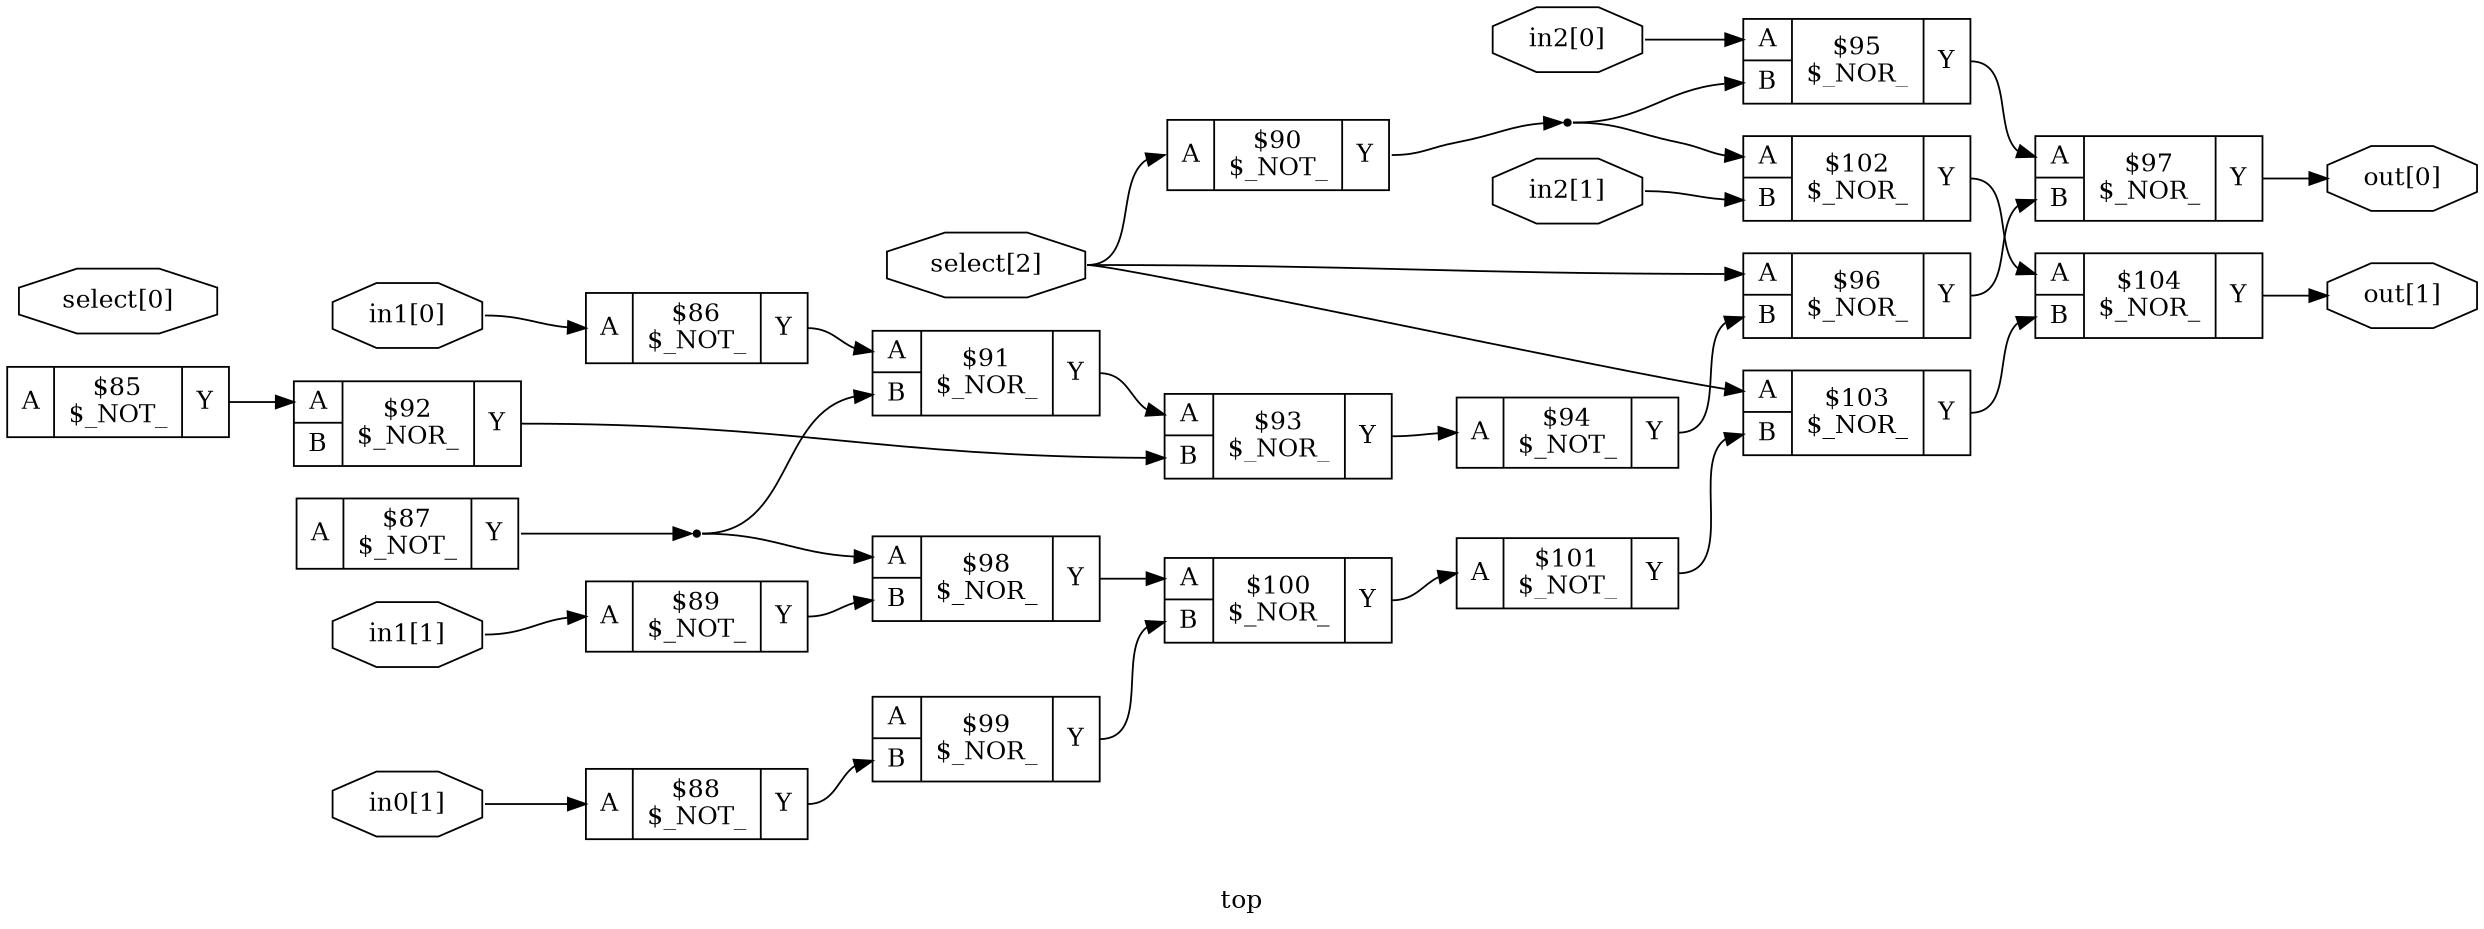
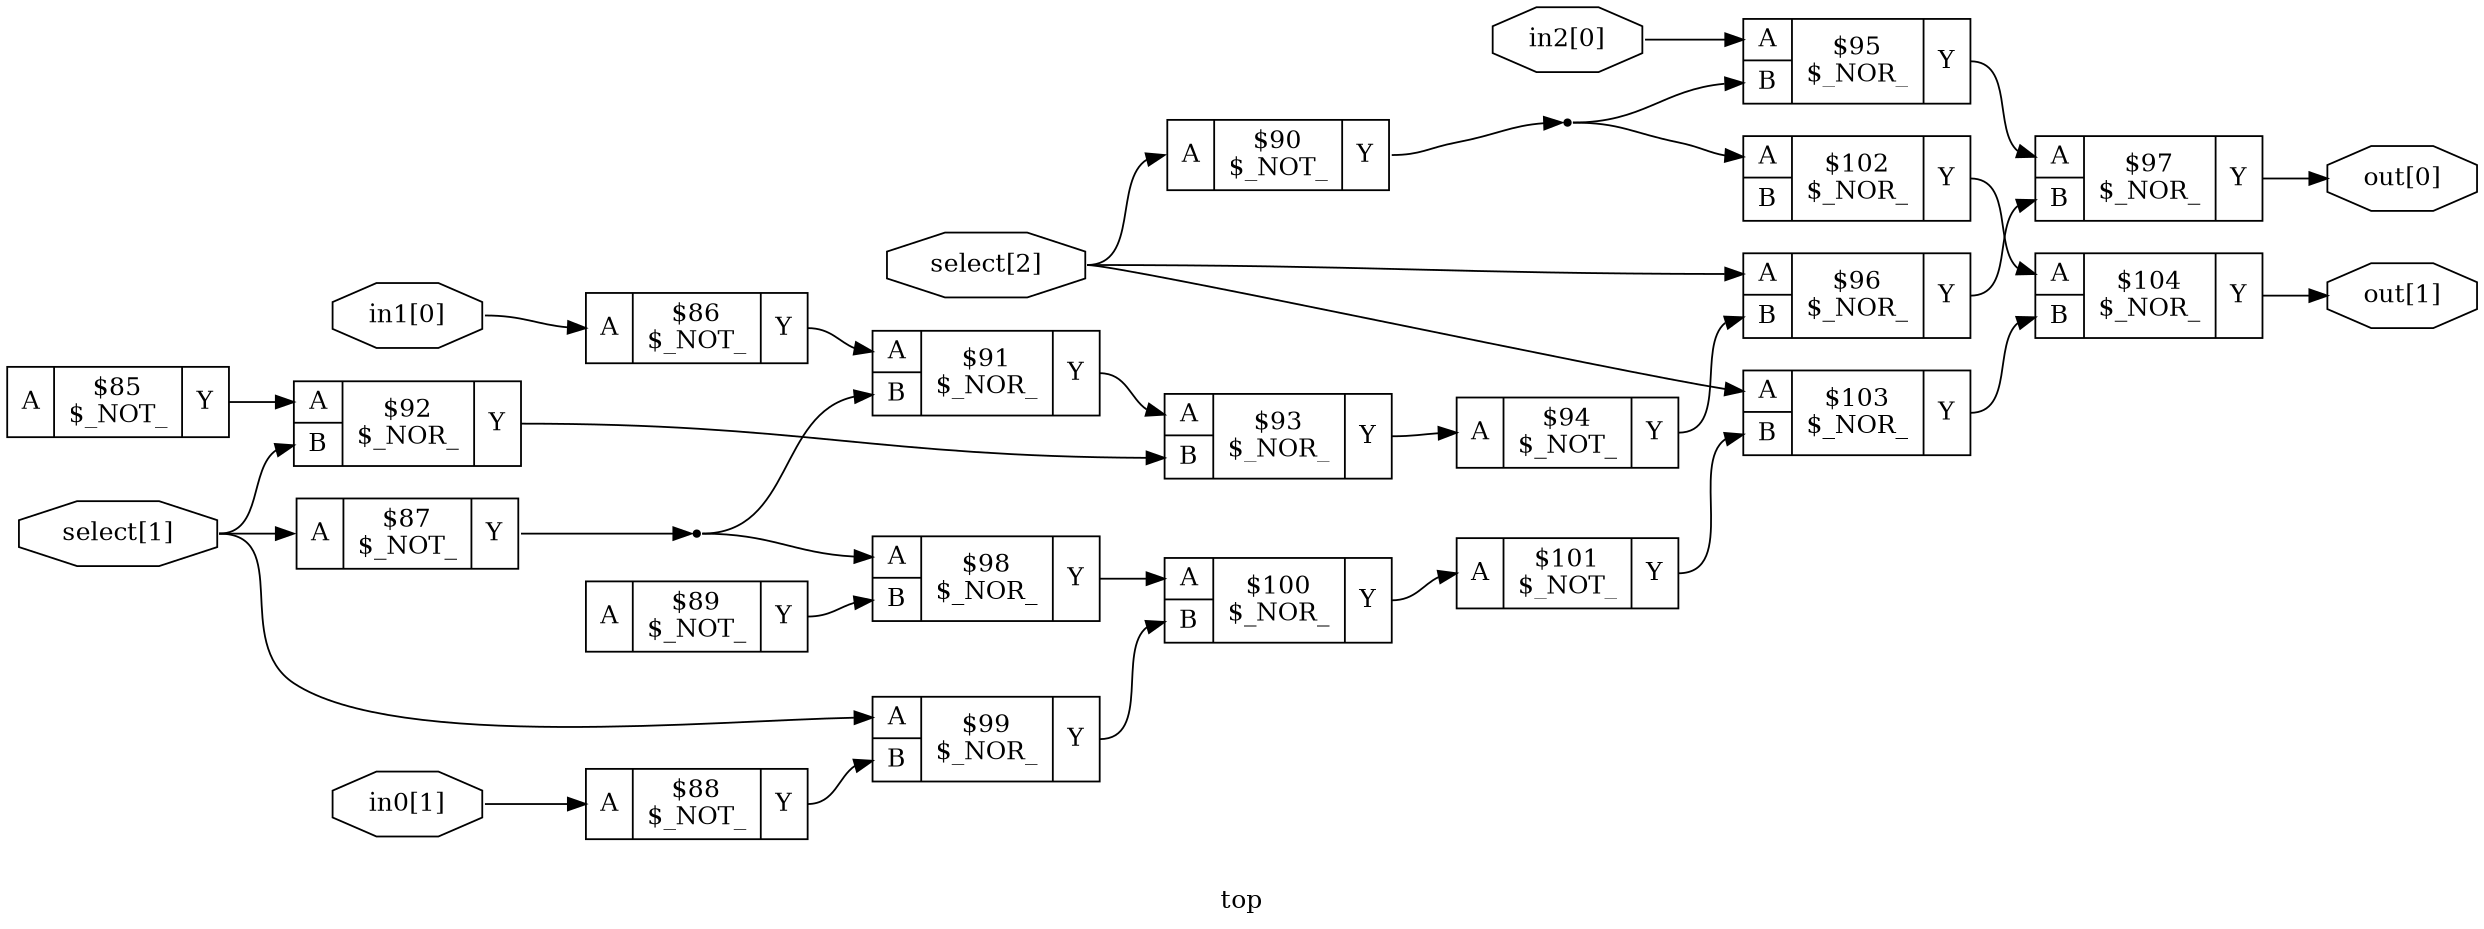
node "in2[1]": removed
node "select[0]": removed
node "select[1]": added
node "in1[1]": removed
